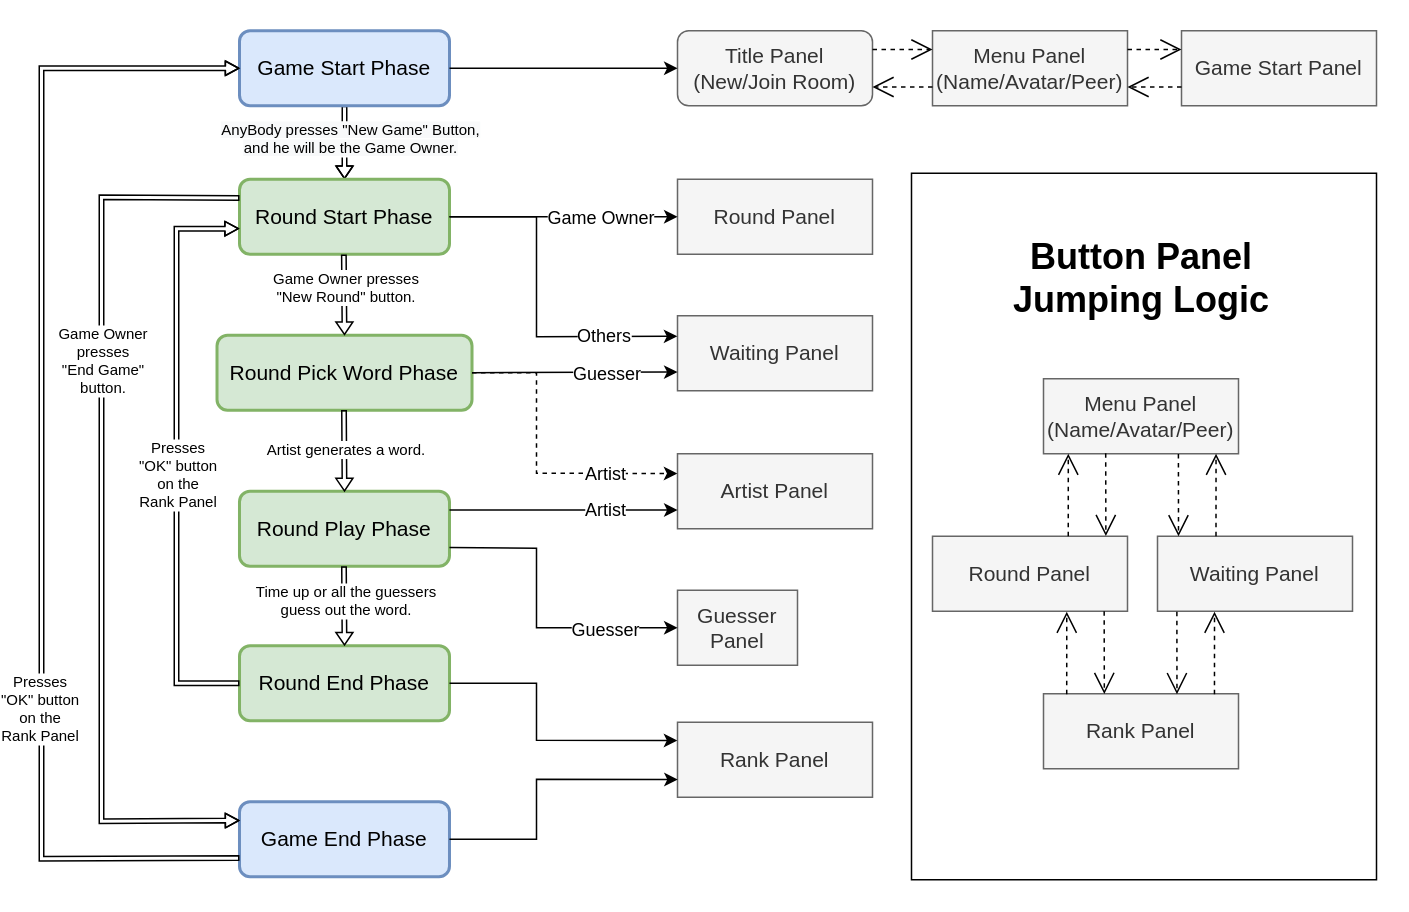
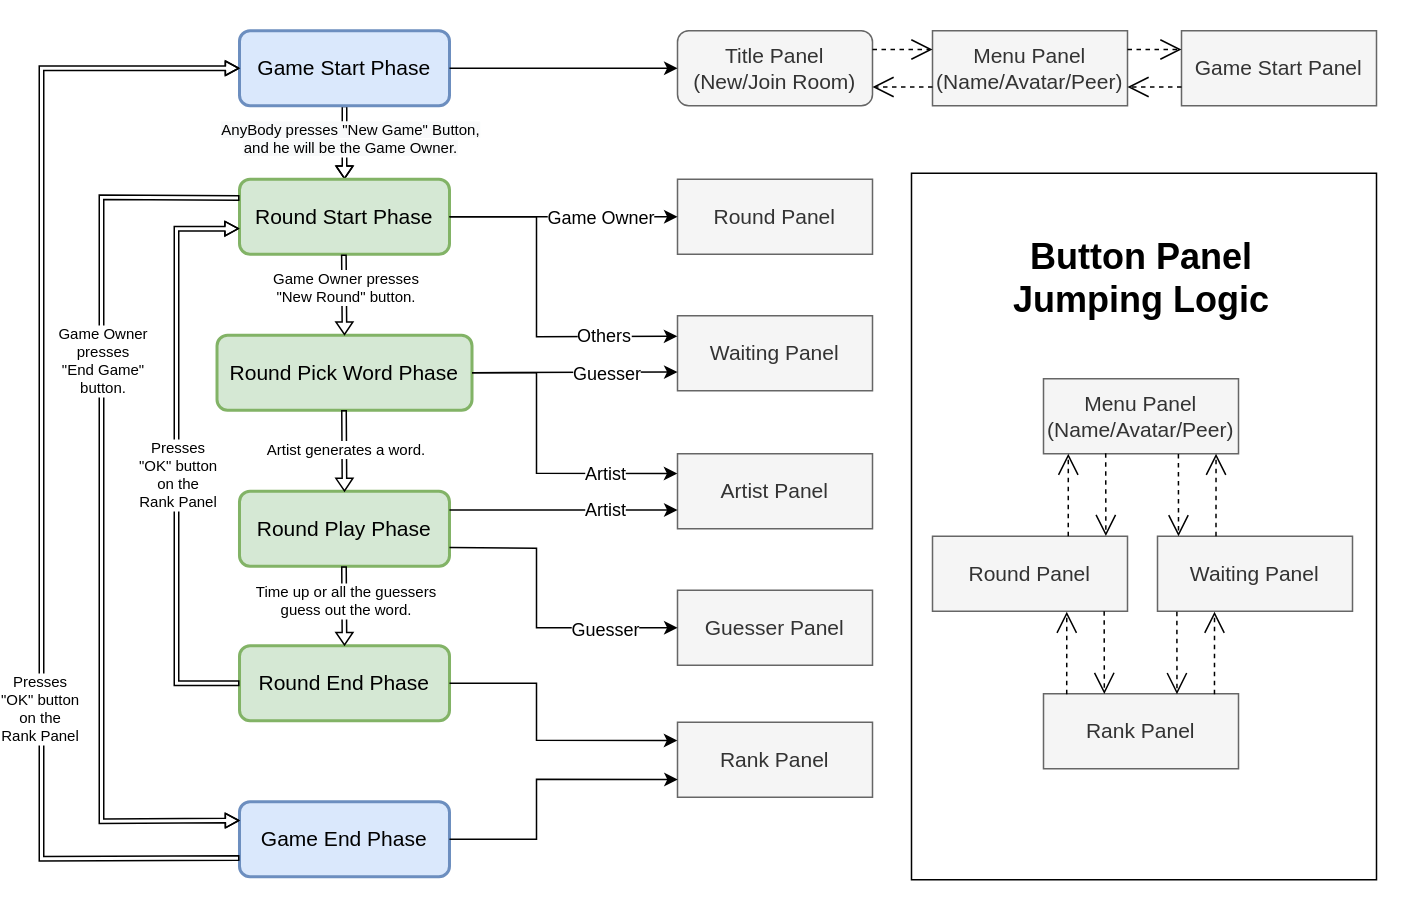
edge "Round Pick Word Phase" -> "Artist Panel": style dashed -> solid
node "Guesser Panel": size 120x75 -> 195x75
